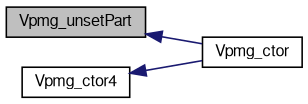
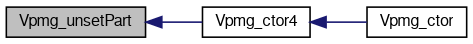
edge "Vpmg_ctor" -> "Vpmg_unsetPart": now "Vpmg_ctor4" -> "Vpmg_unsetPart"
